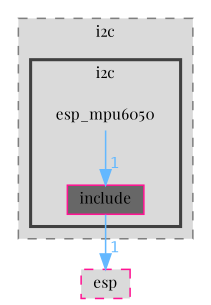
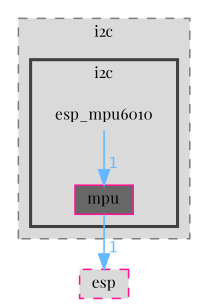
node "esp_mpu6050": label "esp_mpu6050" -> "esp_mpu6010"
node "include": label "include" -> "mpu"
